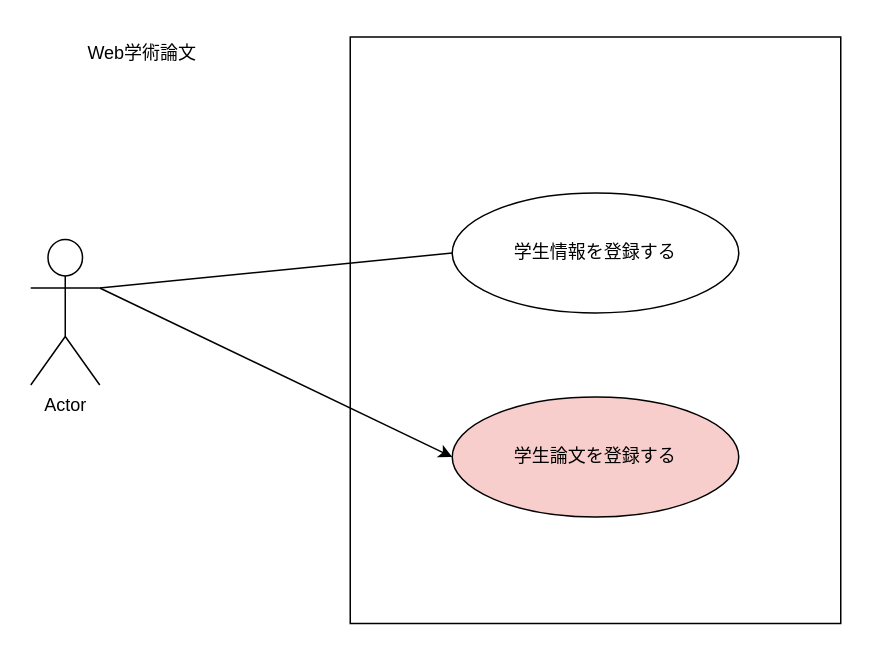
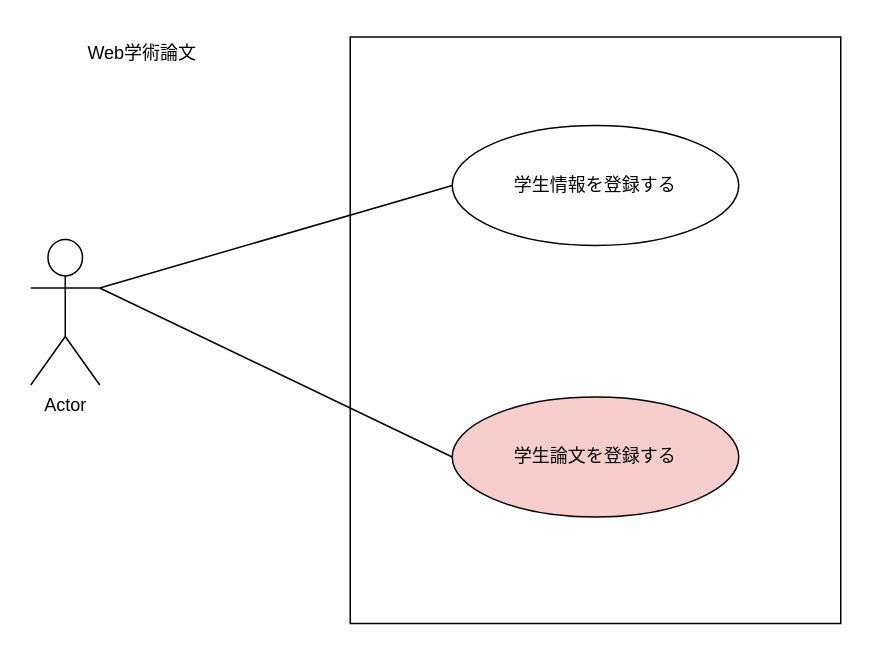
node "学生情報を登録する": moved (596, 253) -> (596, 185)
edge "Actor" -> "学生論文を登録する": arrowhead classic -> none
